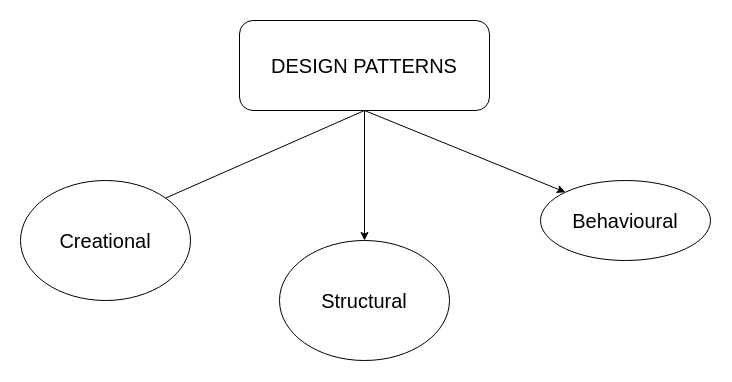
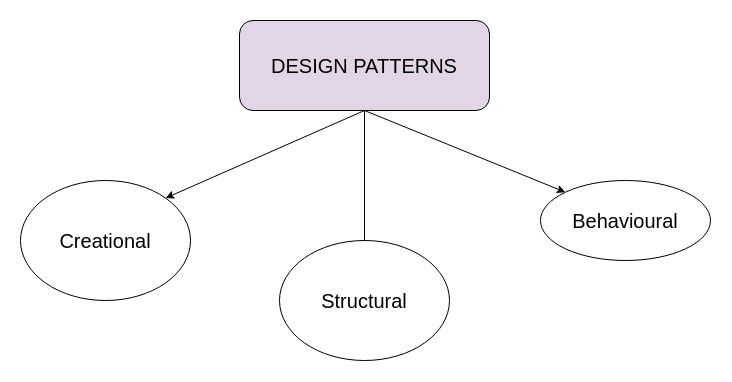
node "DESIGN PATTERNS": fillcolor #ffffff -> #e1d5e7
edge "DESIGN PATTERNS" -- "Creational": arrowhead none -> classic
edge "DESIGN PATTERNS" -> "Structural": arrowhead classic -> none
